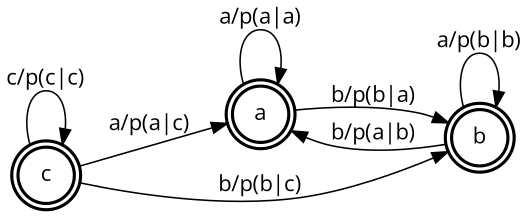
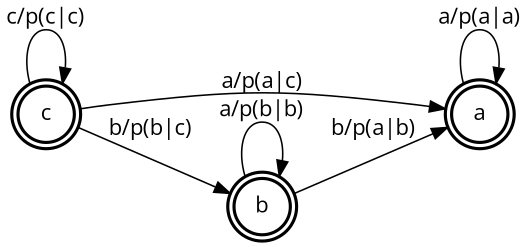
edge "a" -> "b": removed, label "b/p(b|a)"
